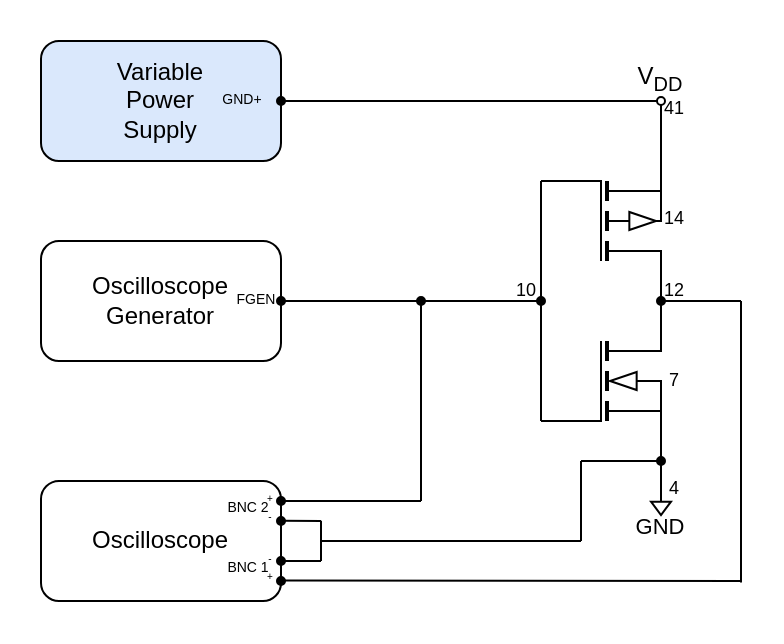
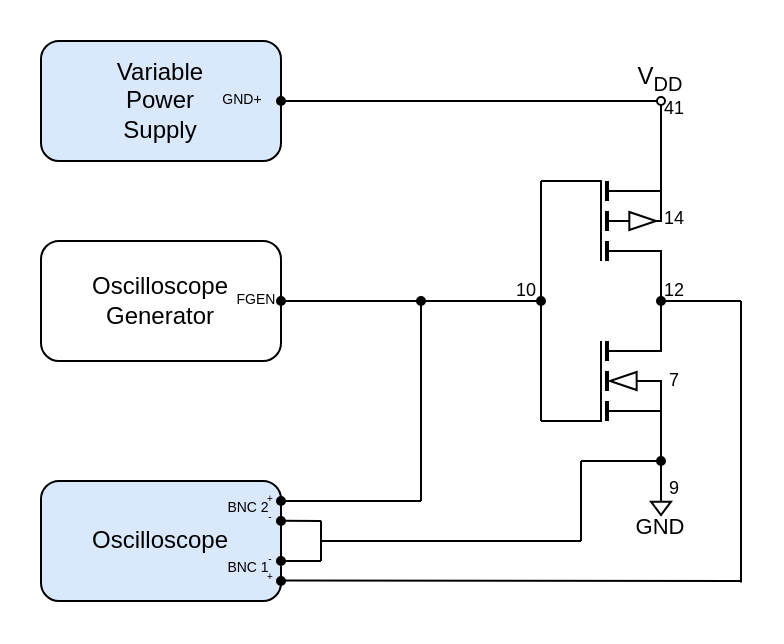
node "4": label "4" -> "9"
node "Oscilloscope": fillcolor #ffffff -> #dae8fc
